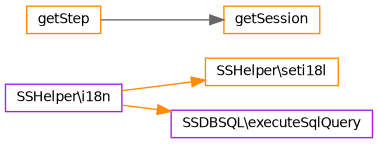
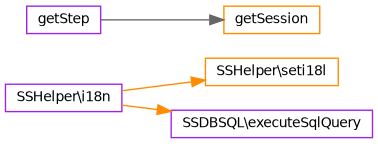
node "getStep": color darkorange -> purple
